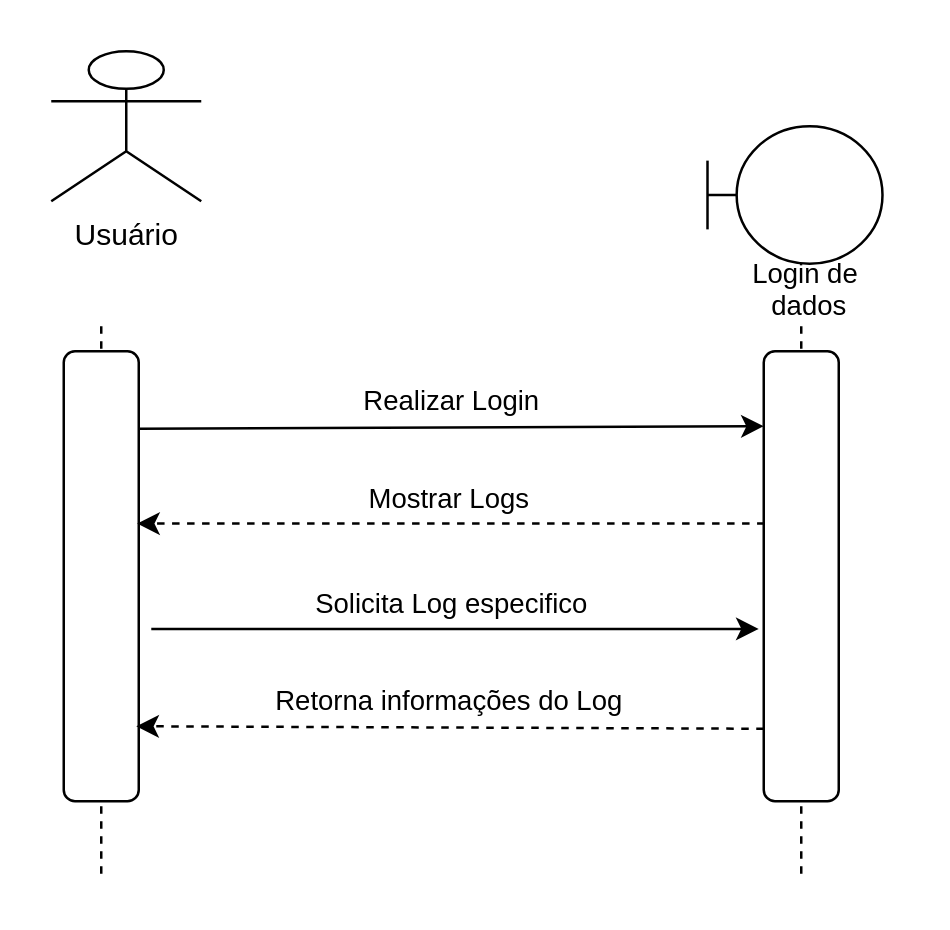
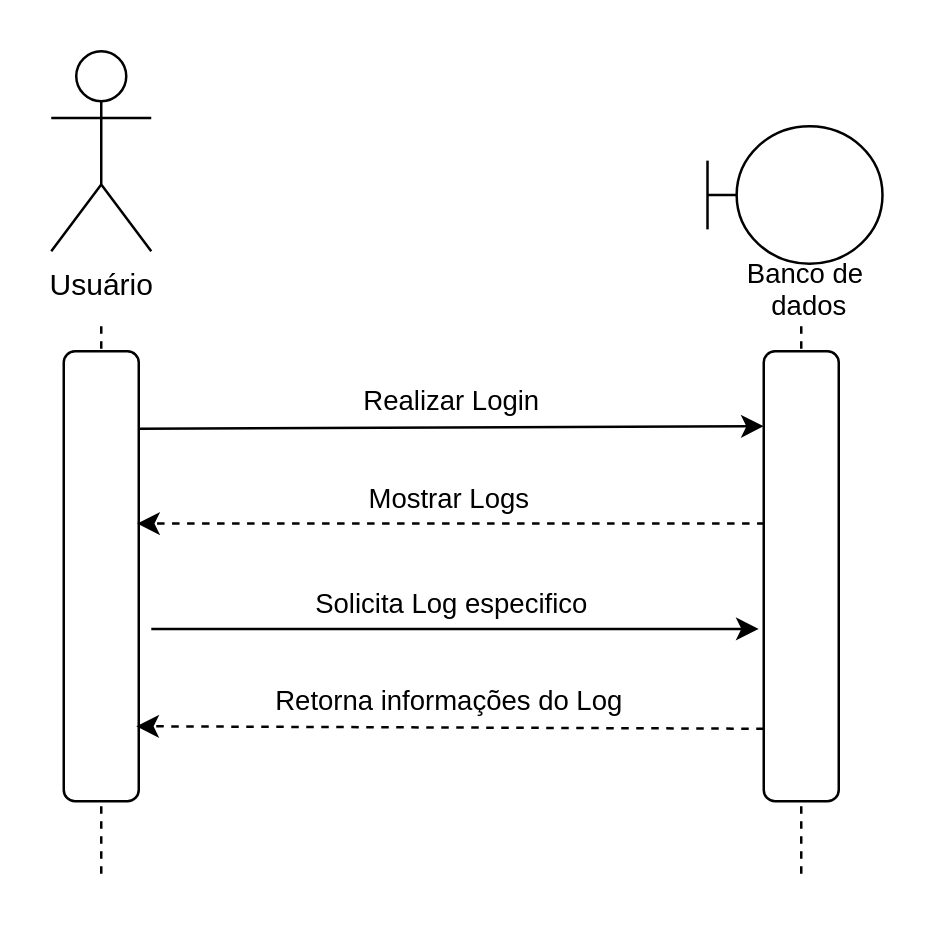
node "Usuário": size 150x150 -> 100x200
node "Login de dados": label "Login de dados" -> "Banco de dados"
